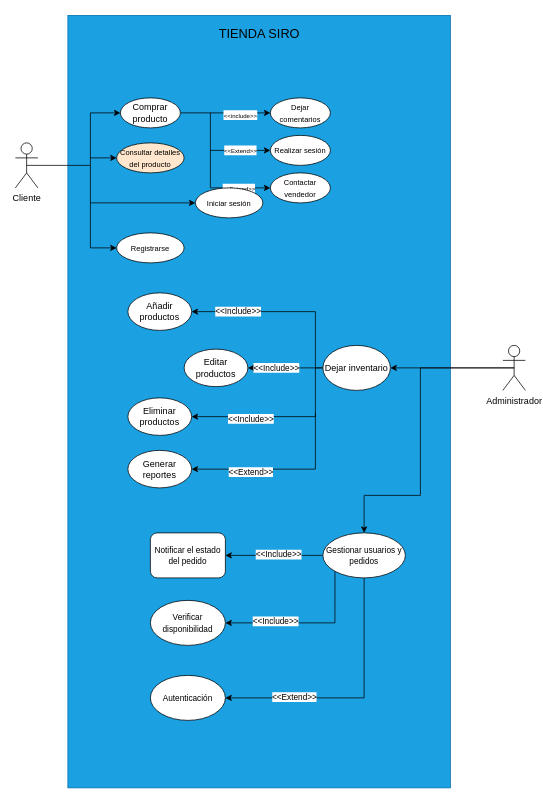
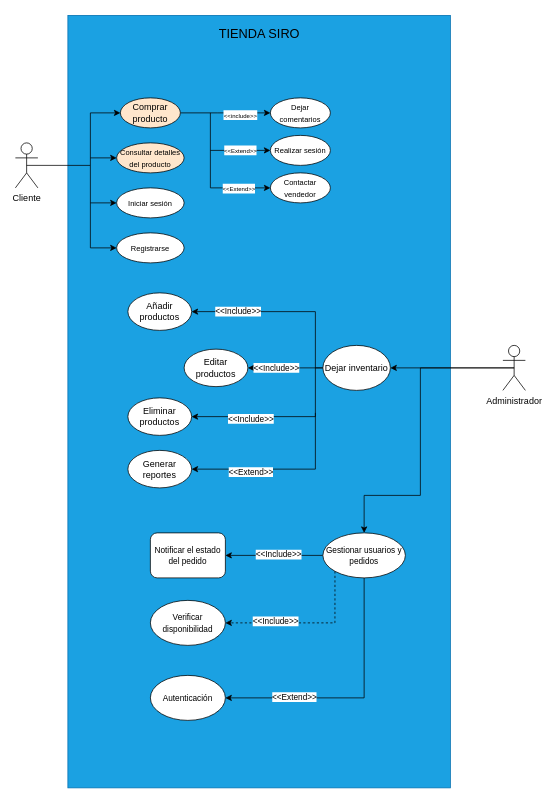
node "Comprar producto": fillcolor #ffffff -> #ffe6cc
node "Iniciar sesión": moved (229, 203) -> (150, 203)
edge "Gestionar usuarios y pedidos" -> "Verificar disponibilidad": style solid -> dashed
